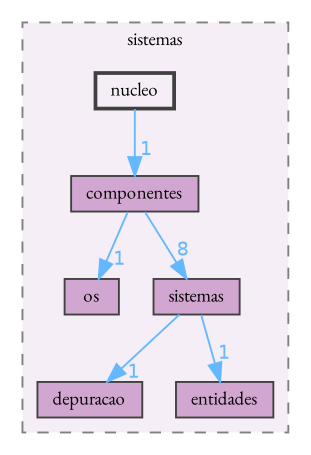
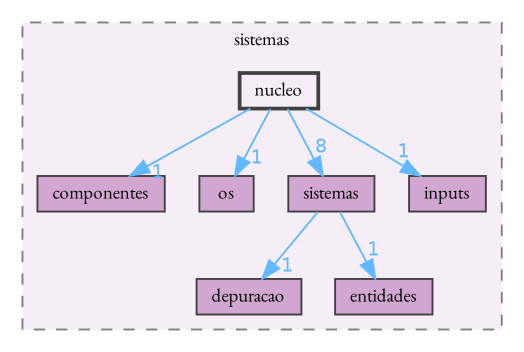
node "inputs": added
edge "componentes" -> "os": now "nucleo" -> "os"
edge "componentes" -> "sistemas": now "nucleo" -> "sistemas"
